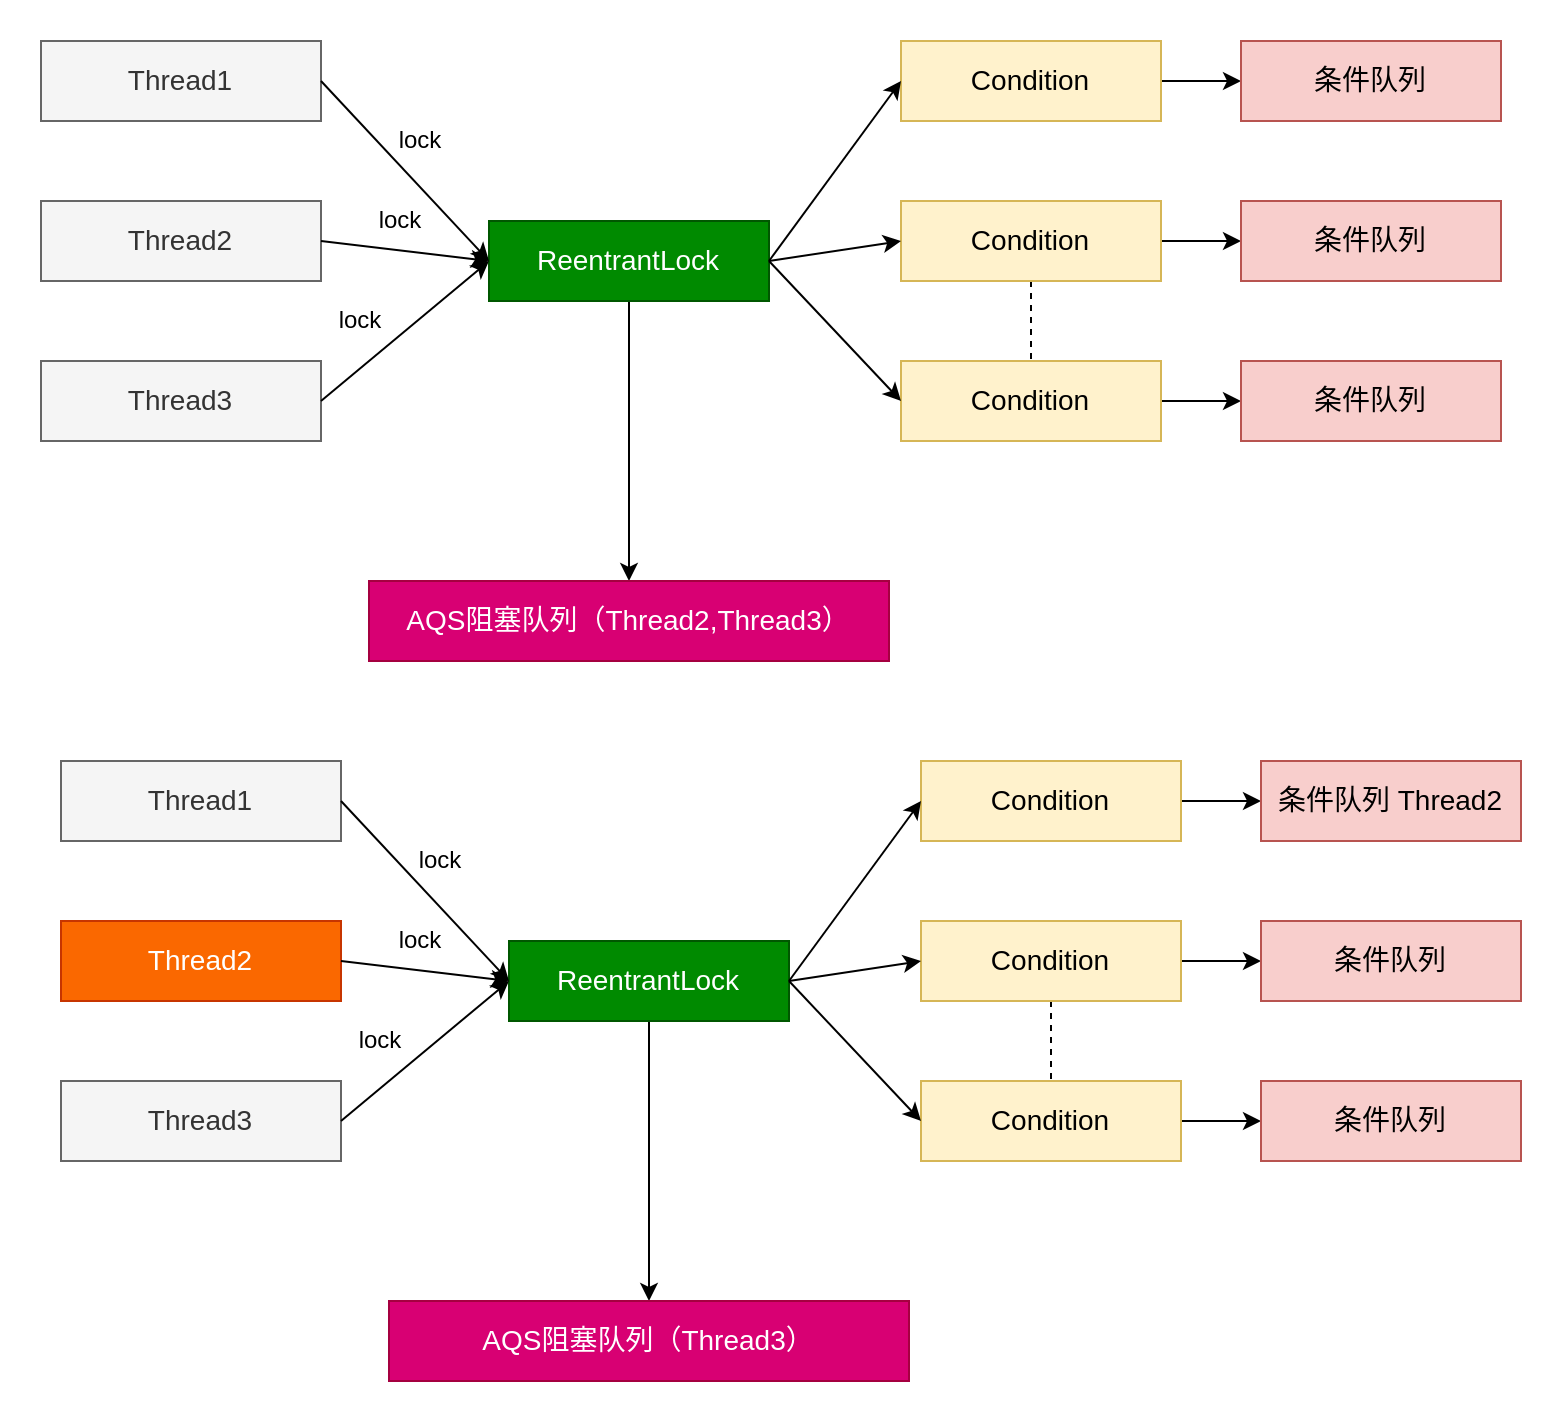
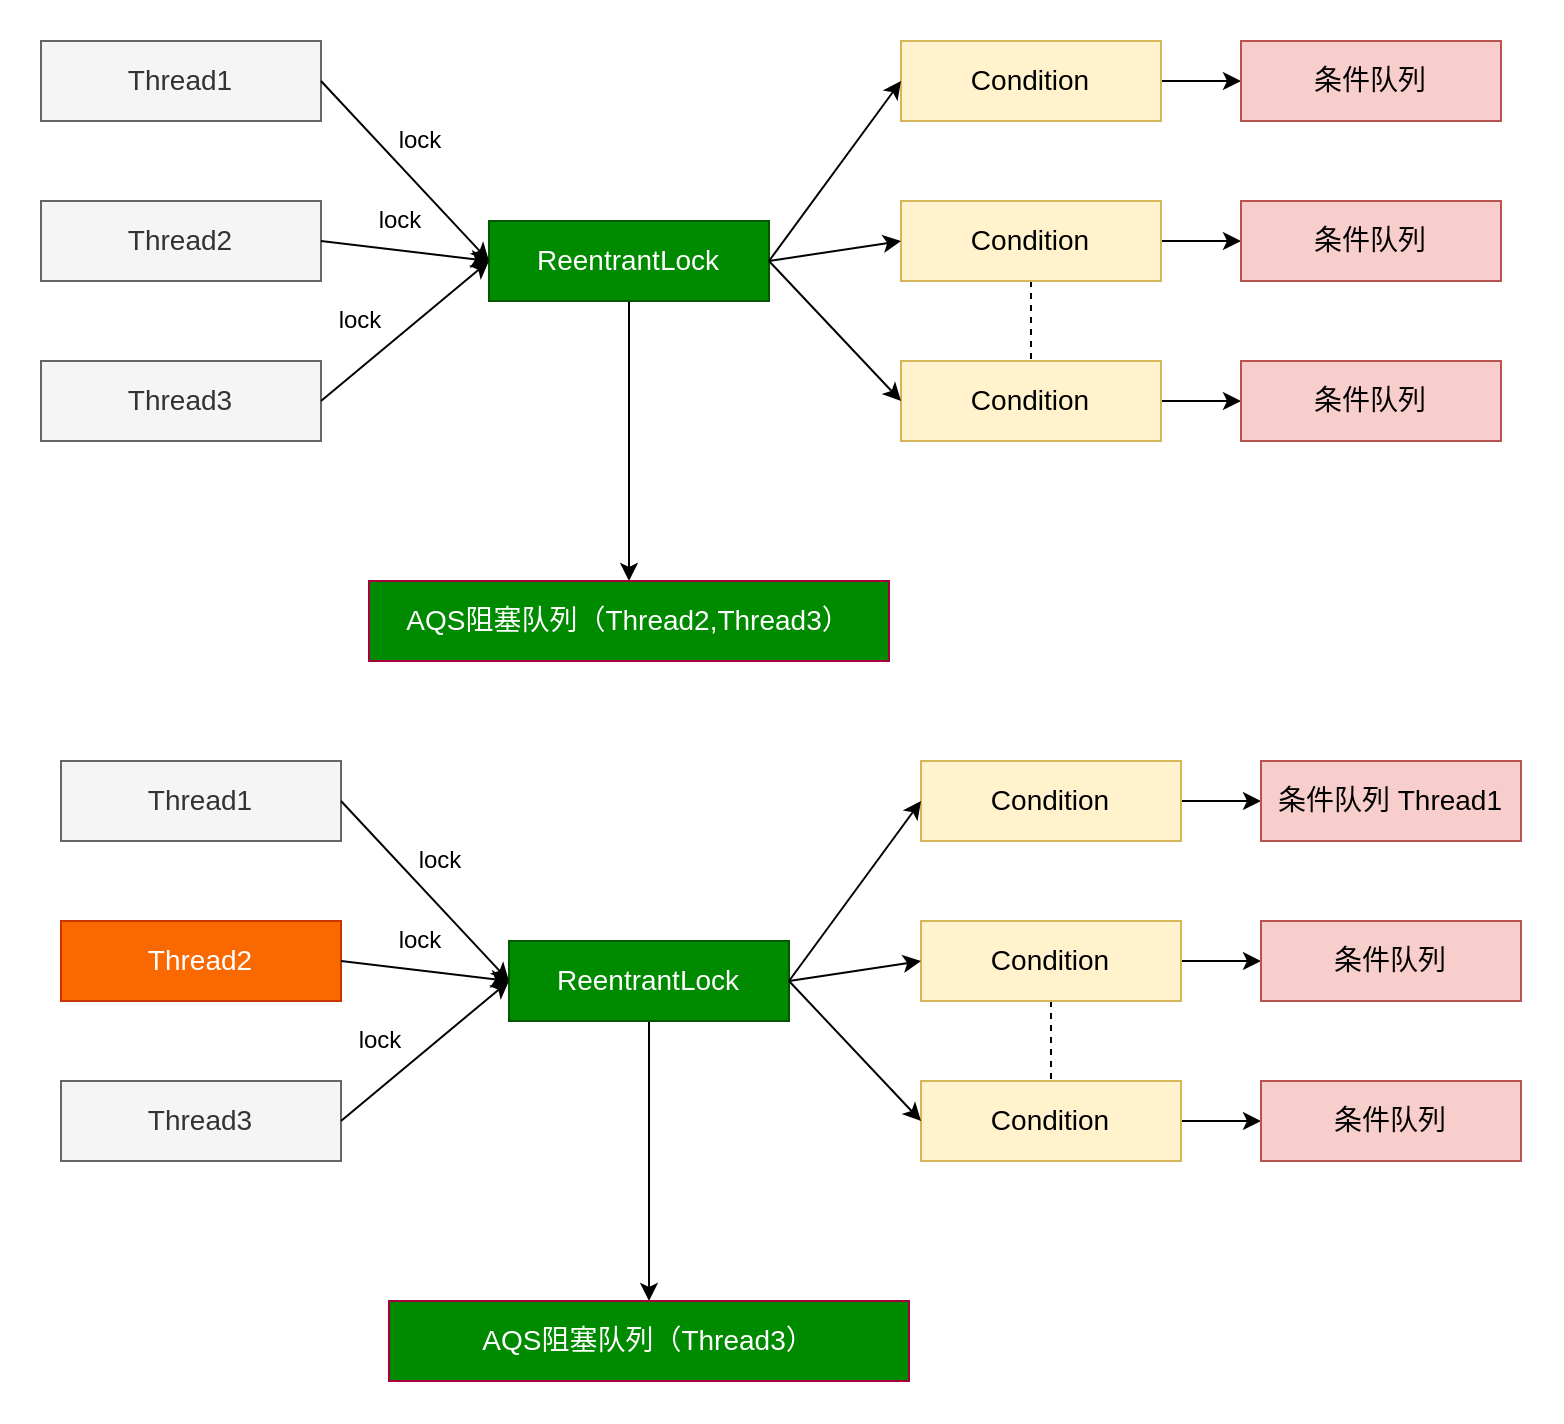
node "AQS阻塞队列（Thread2,Thread3）": fillcolor #d80073 -> #008a00
node "条件队列 Thread2": label "条件队列 Thread2" -> "条件队列 Thread1"
node "AQS阻塞队列（Thread3）": fillcolor #d80073 -> #008a00
